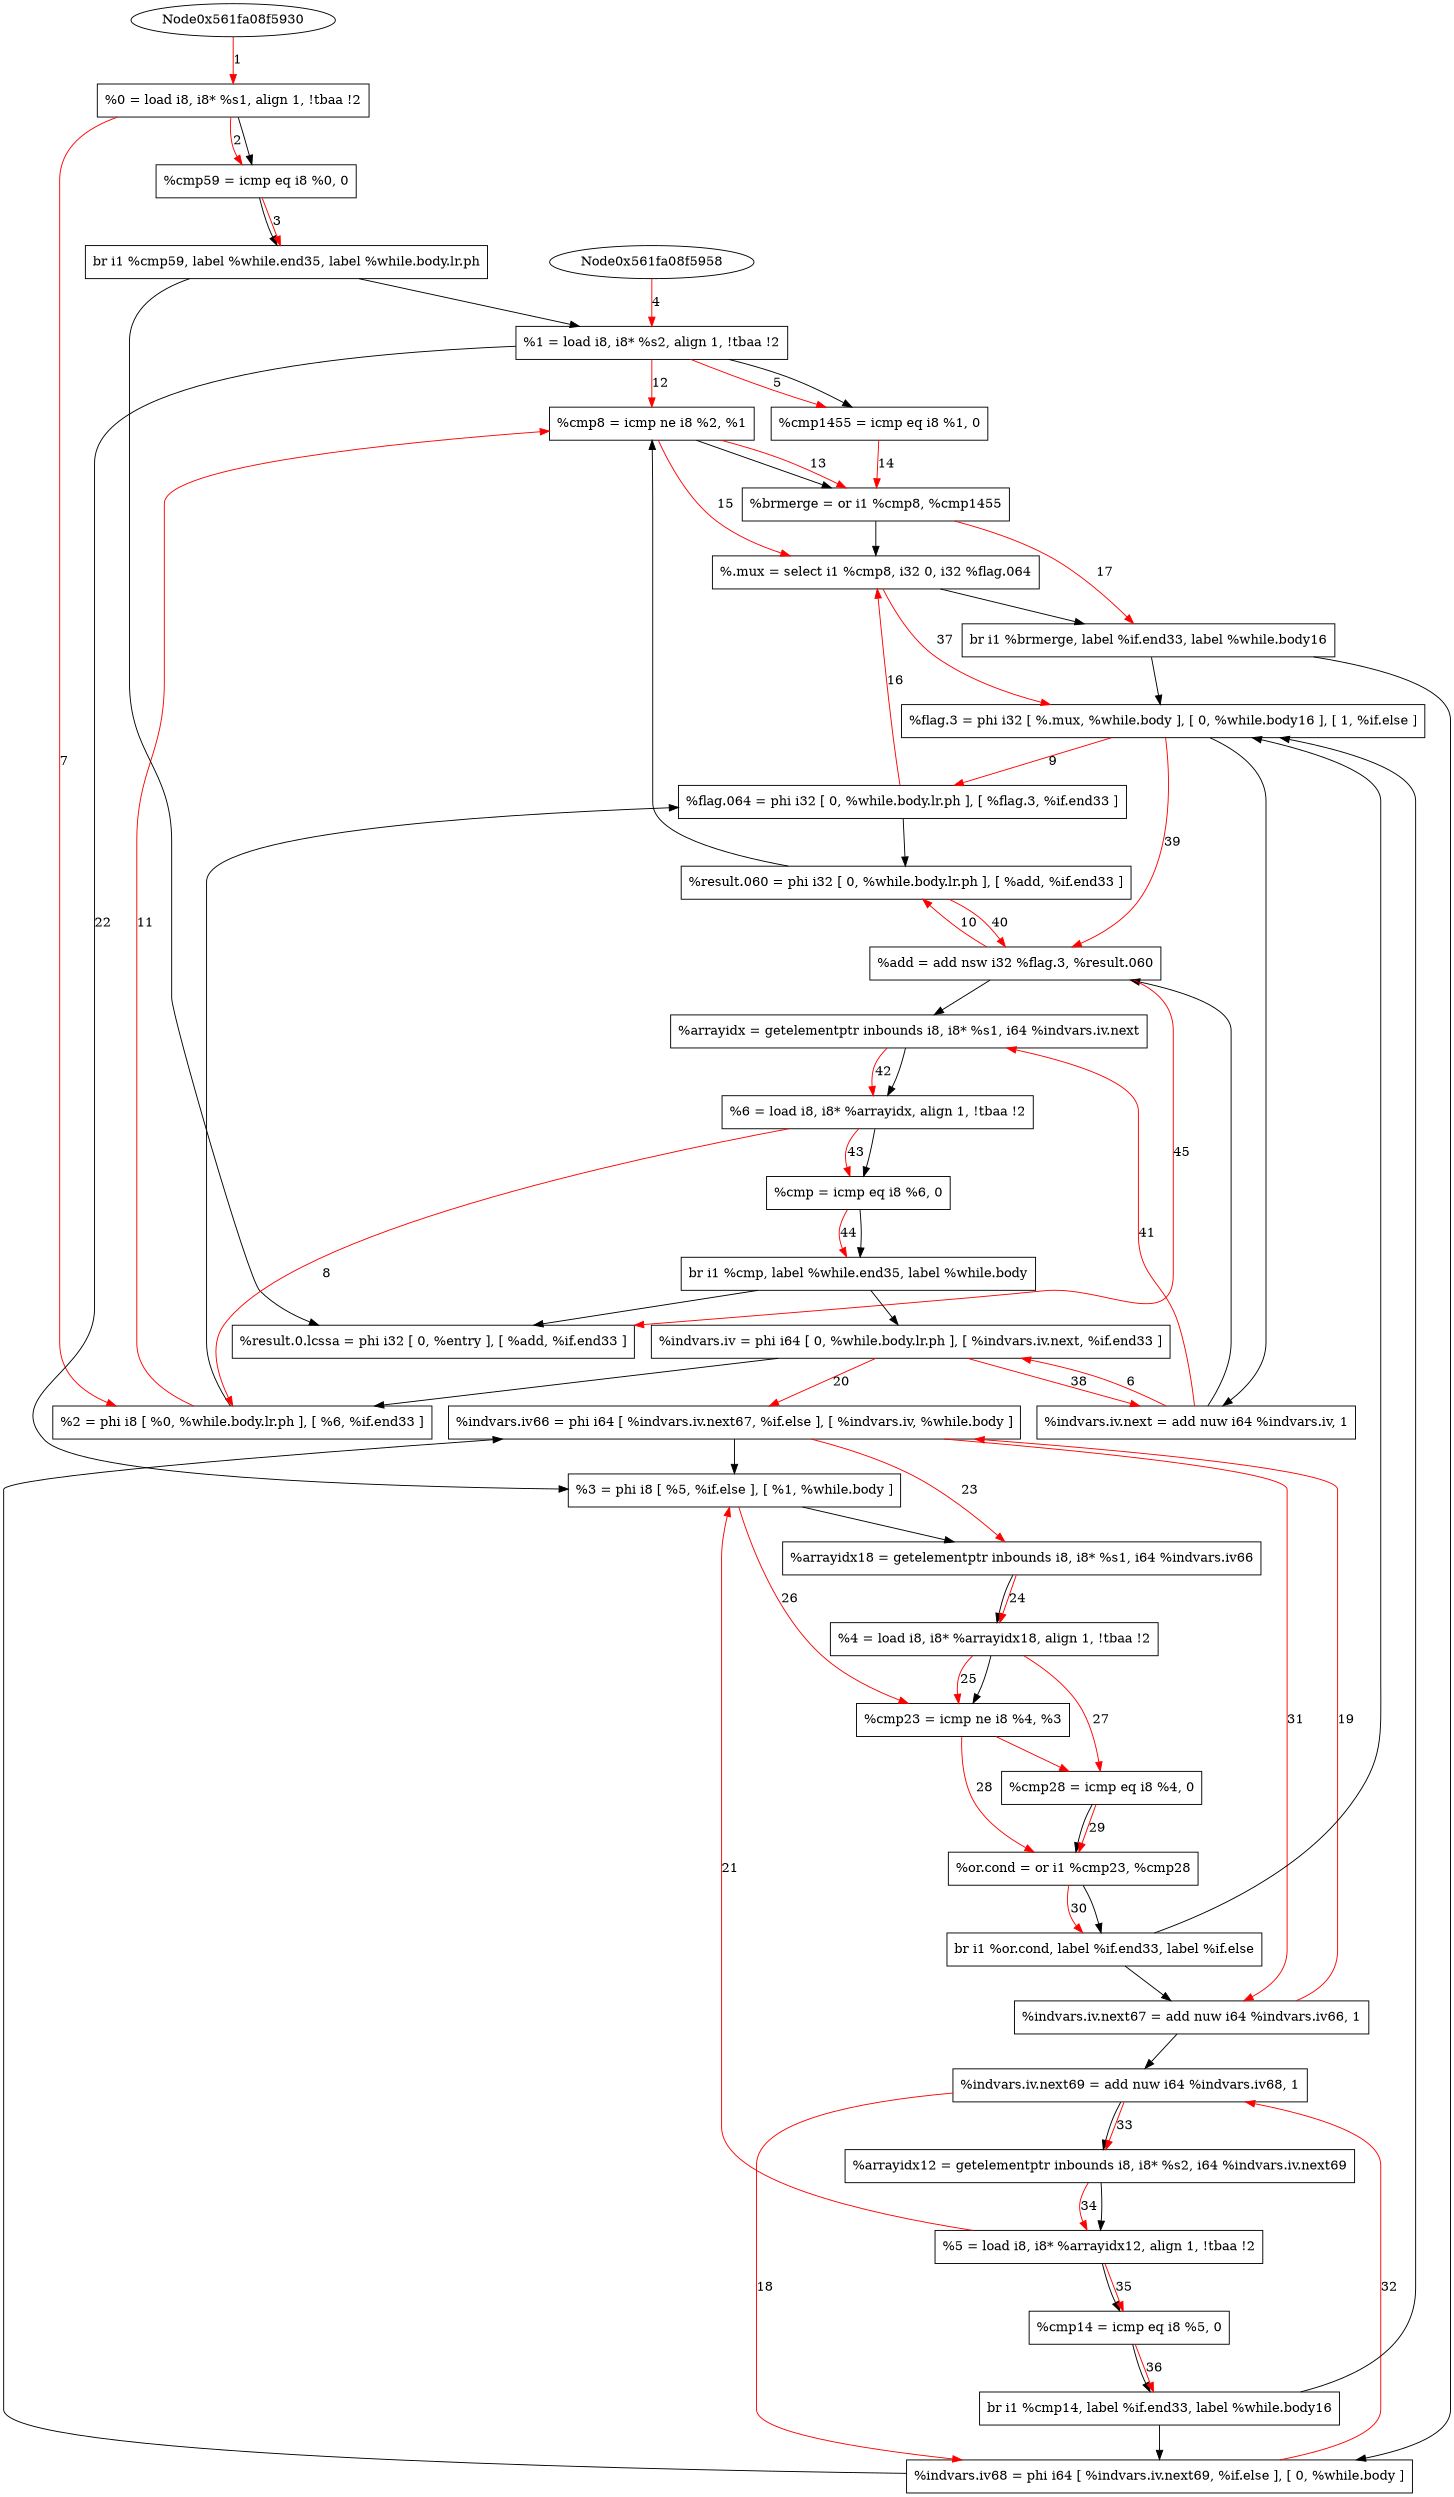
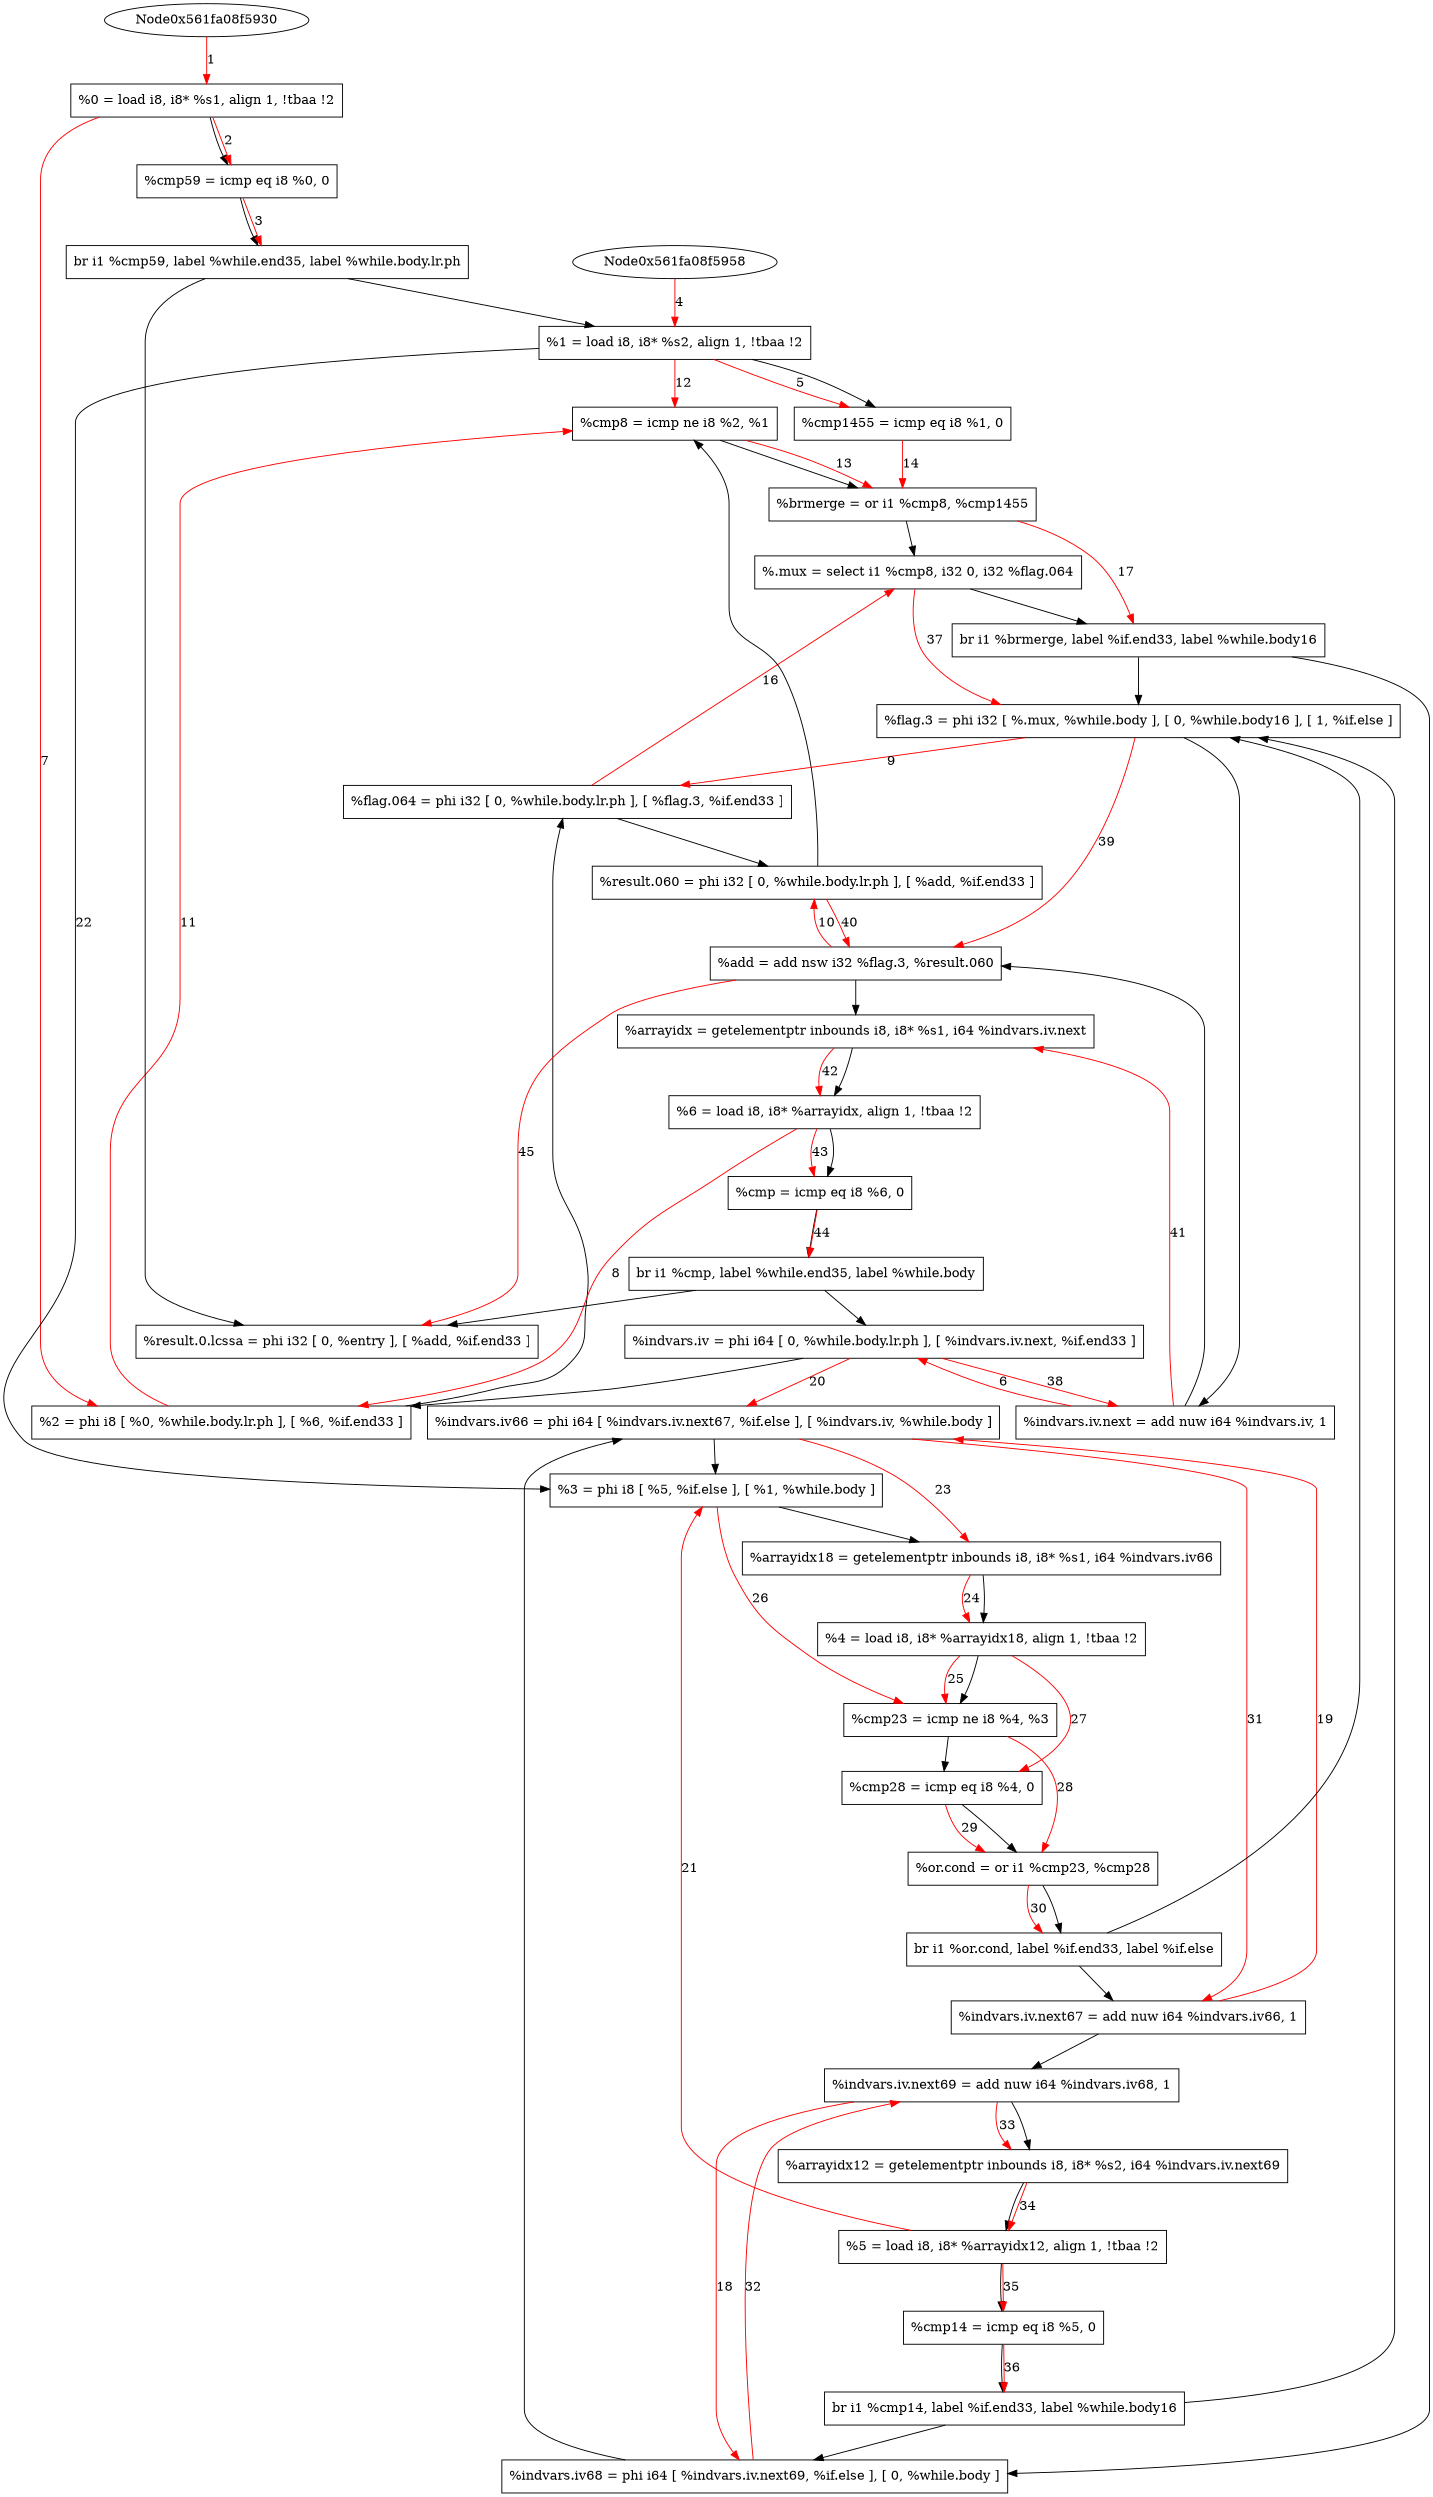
edge "%cmp8 = icmp ne i8 %2, %1" -> "%.mux = select i1 %cmp8, i32 0, i32 %flag.064": removed, label "15"
edge "%cmp23 = icmp ne i8 %4, %3" -> "%cmp28 = icmp eq i8 %4, 0": color red -> black
